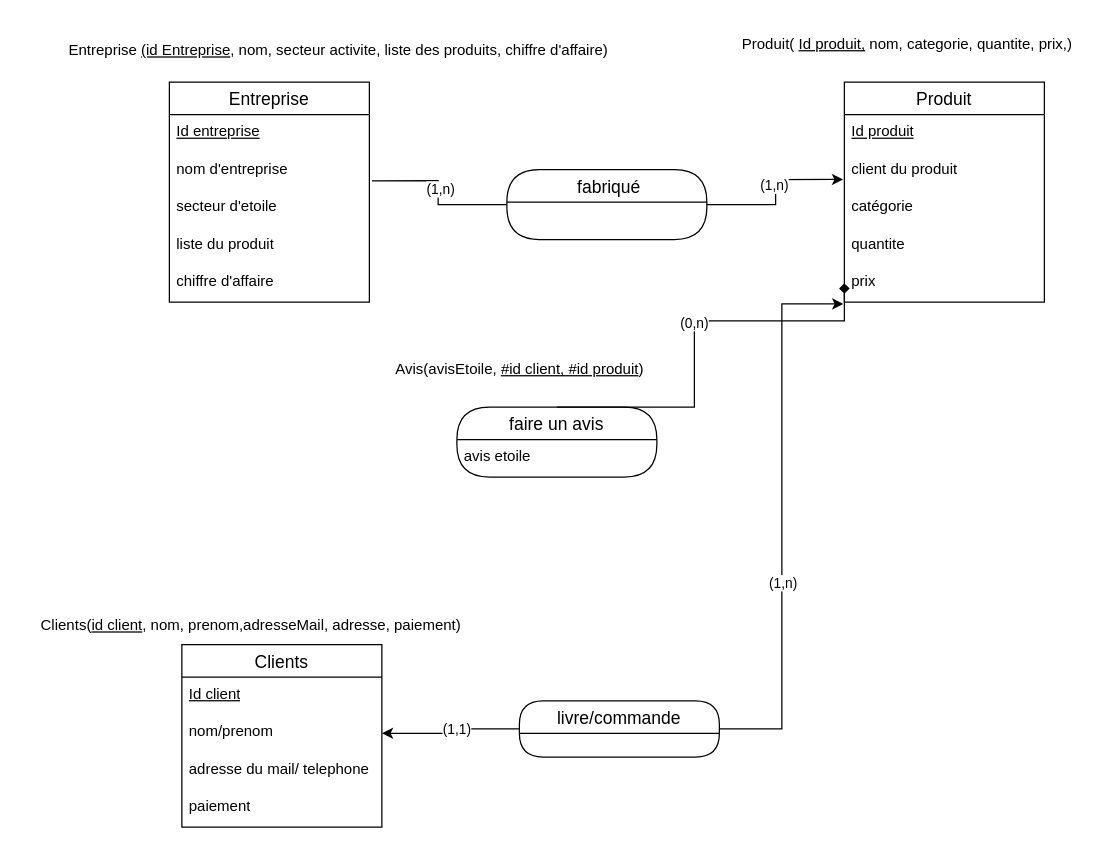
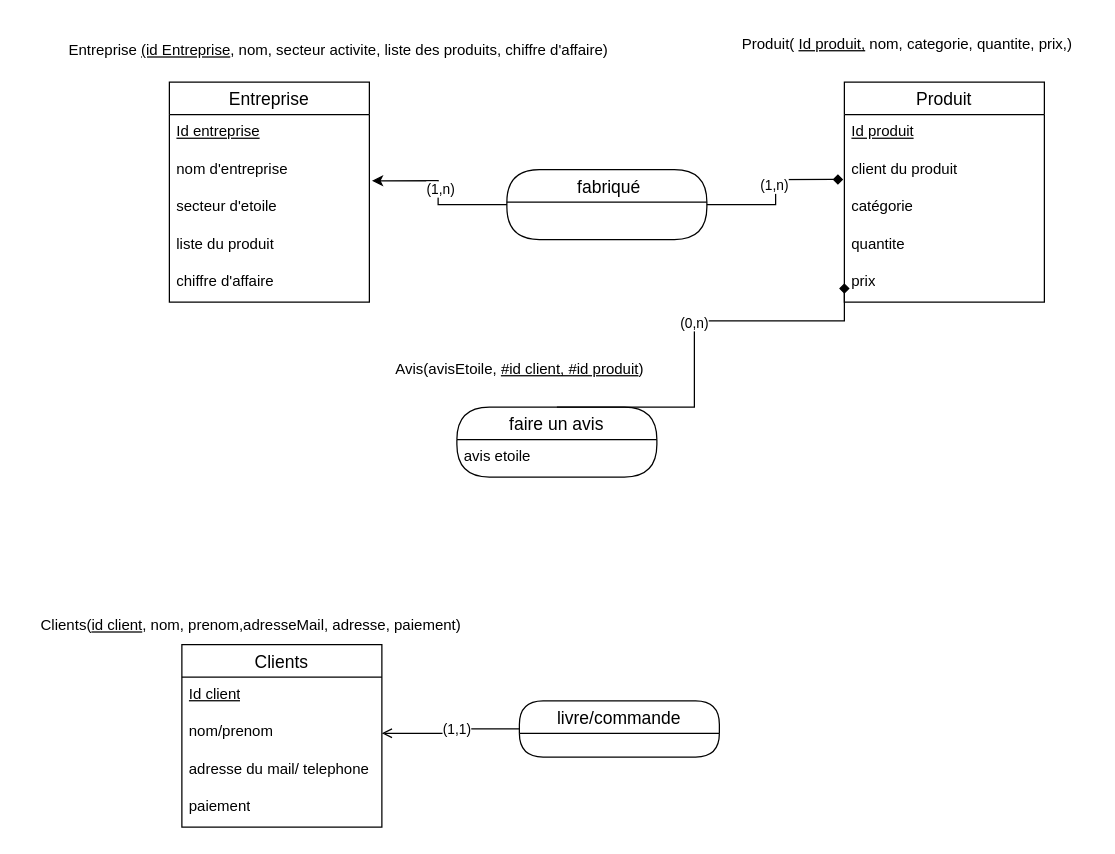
edge "fabriqué" -> "client du produit": arrowhead classic -> diamond
edge "nom d'entreprise" -- "fabriqué": arrowhead none -> classic
edge "livre/commande" -> "prix": removed, label "(1,n)"
edge "livre/commande" -> "nom/prenom": arrowhead classic -> open
